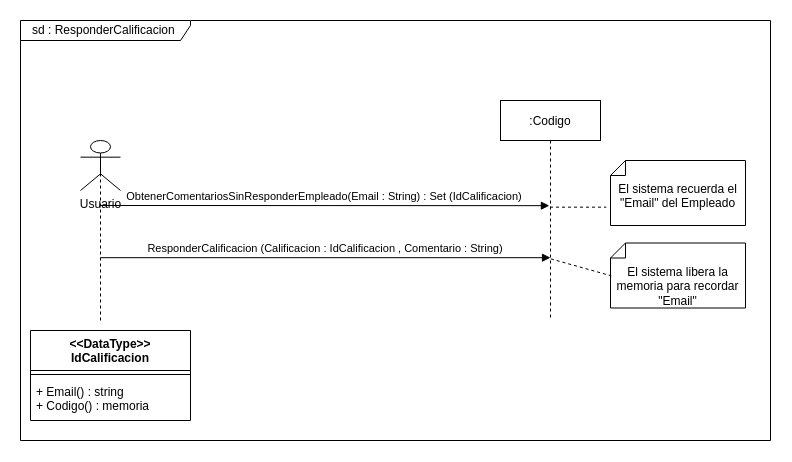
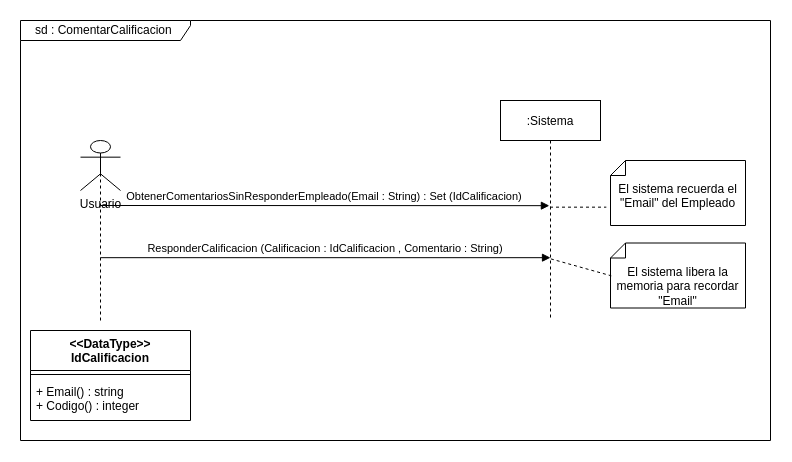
node "sd : ResponderCalificacion": label "sd : ResponderCalificacion" -> "sd : ComentarCalificacion"
node ":Codigo": label ":Codigo" -> ":Sistema"
node "+ Email() : string + Codigo() : memoria": label "+ Email() : string + Codigo() : memoria" -> "+ Email() : string + Codigo() : integer"
